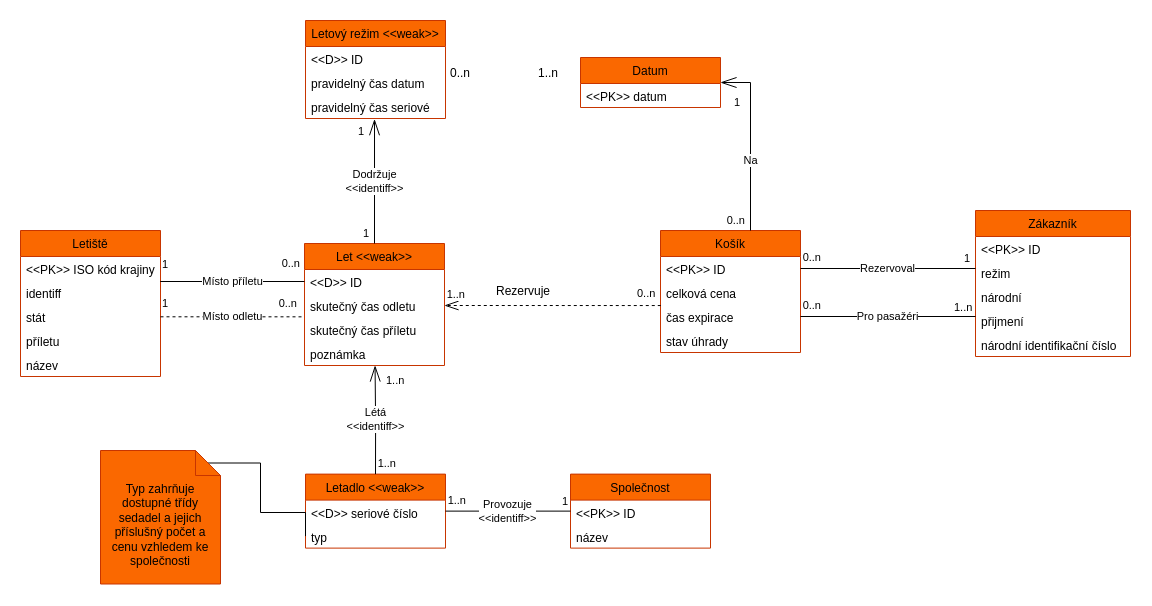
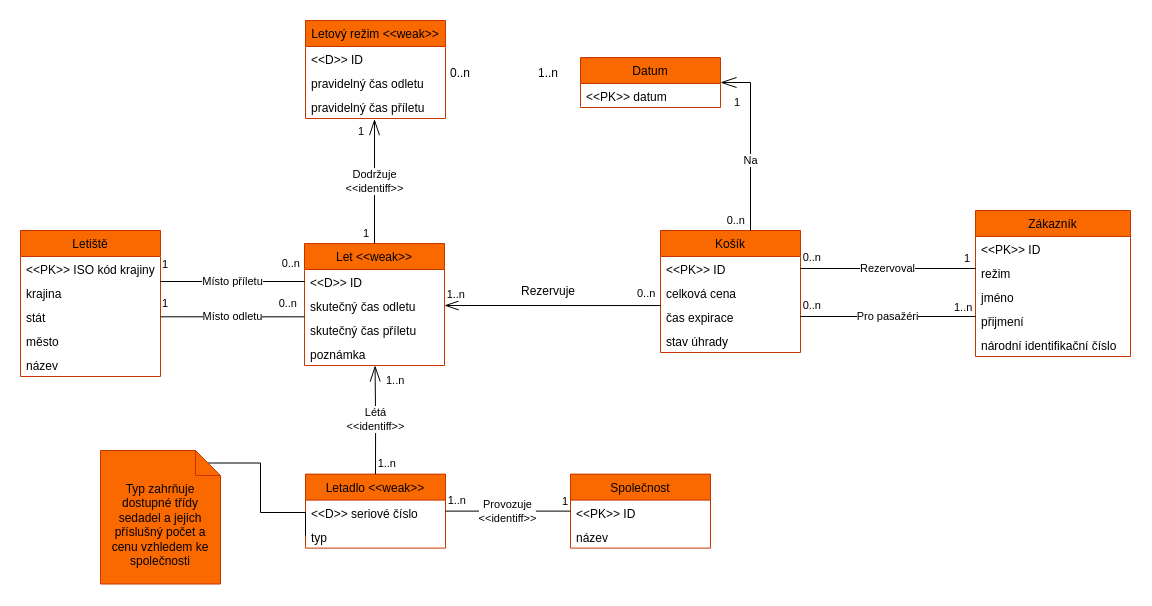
node "pravidelný čas datum": label "pravidelný čas datum" -> "pravidelný čas odletu"
node "pravidelný čas seriové": label "pravidelný čas seriové" -> "pravidelný čas příletu"
node "Rezervuje": moved (524, 292) -> (549, 292)
node "identiff": label "identiff" -> "krajina"
node "národní": label "národní" -> "jméno"
edge "čas expirace" -> "skutečný čas odletu": style dashed -> solid
edge "stát" -- "skutečný čas příletu": style dashed -> solid
node "příletu": label "příletu" -> "město"
